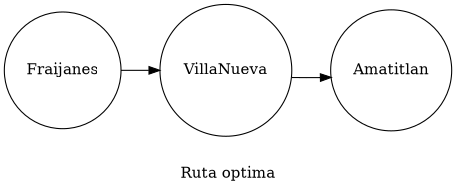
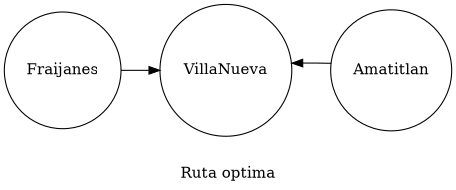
edge "VillaNueva" -> "Amatitlan": reversed
